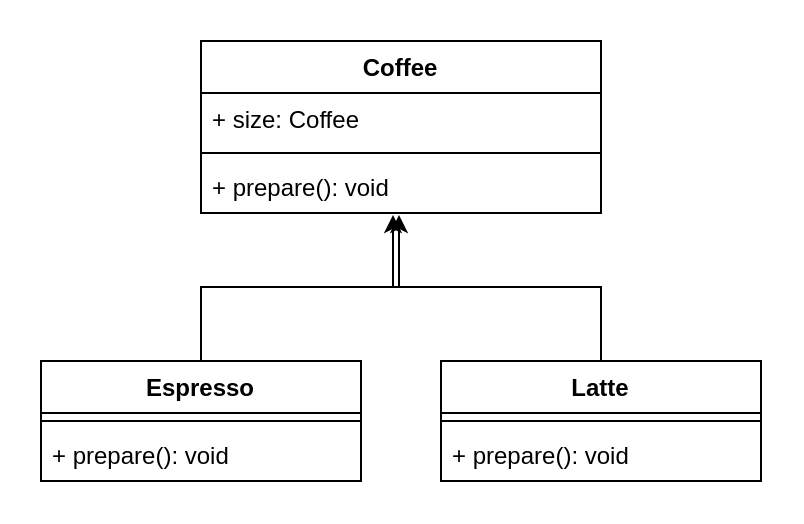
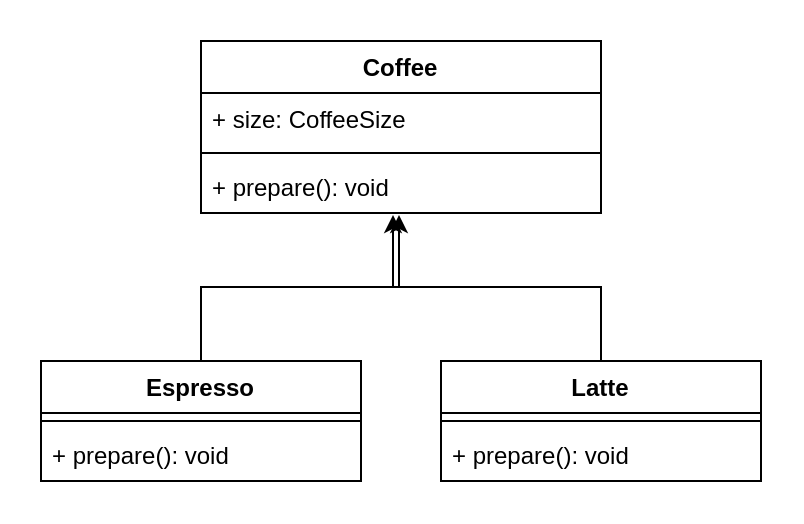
node "+ size: Coffee": label "+ size: Coffee" -> "+ size: CoffeeSize"
